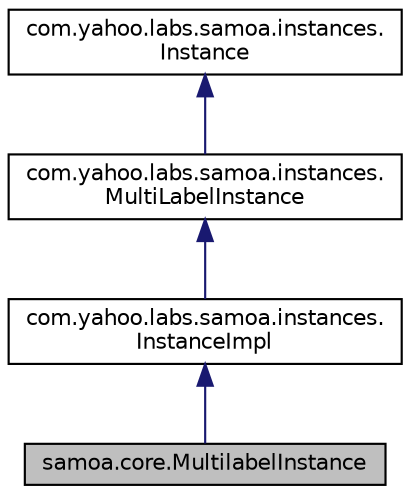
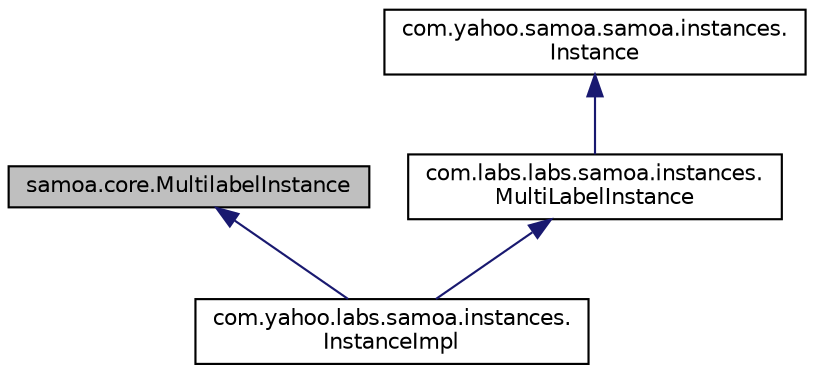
node "com.yahoo.labs.samoa.instances. Instance": label "com.yahoo.labs.samoa.instances. Instance" -> "com.yahoo.samoa.samoa.instances. Instance"
node "com.yahoo.labs.samoa.instances. MultiLabelInstance": label "com.yahoo.labs.samoa.instances. MultiLabelInstance" -> "com.labs.labs.samoa.instances. MultiLabelInstance"
edge "samoa.core.MultilabelInstance" -> "com.yahoo.labs.samoa.instances. InstanceImpl": reversed
